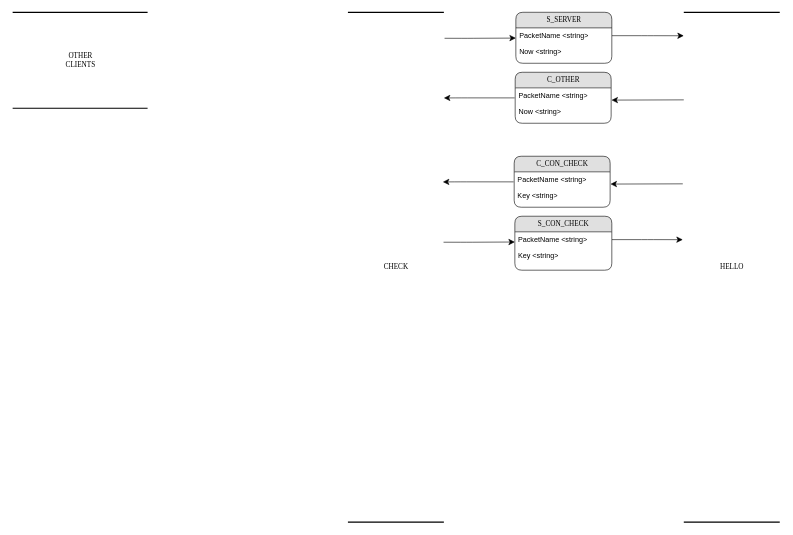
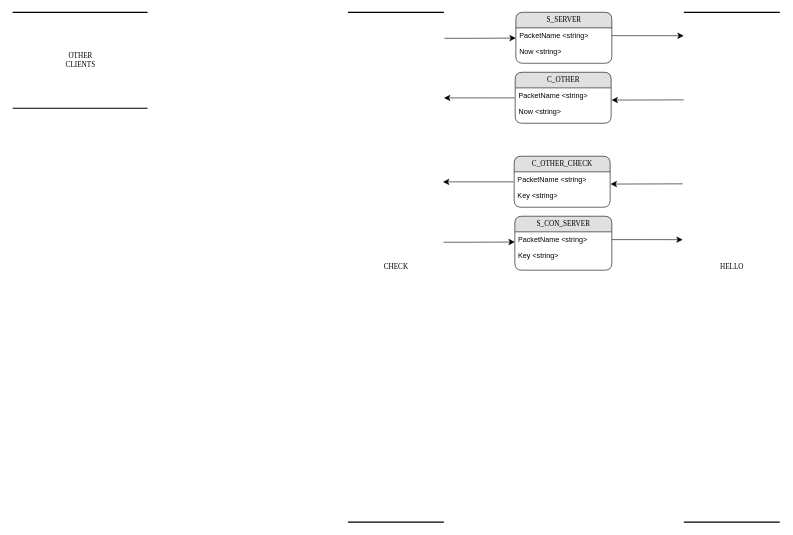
node "C_CON_CHECK": label "C_CON_CHECK" -> "C_OTHER_CHECK"
node "S_CON_CHECK": label "S_CON_CHECK" -> "S_CON_SERVER"
